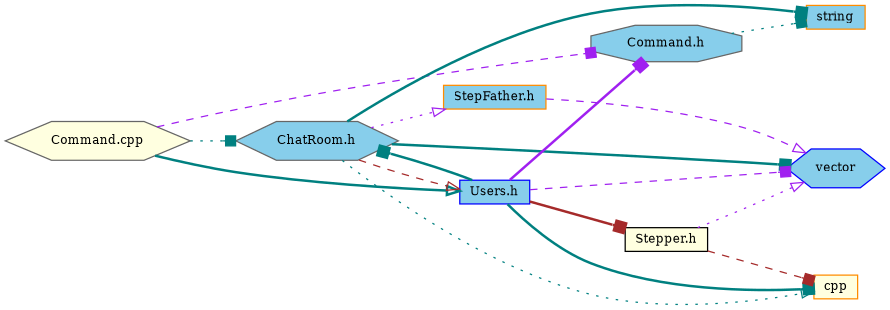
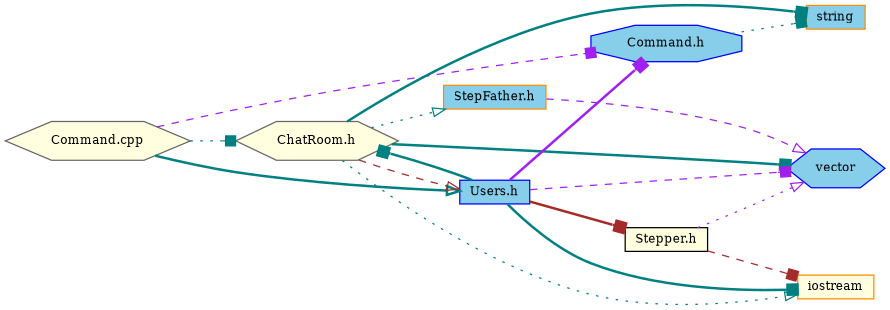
node "Command.h": color gray40 -> blue
edge "ChatRoom.h" -> "StepFather.h": color purple -> teal
node "ChatRoom.h": fillcolor skyblue -> lightyellow
node "cpp": label "cpp" -> "iostream"
